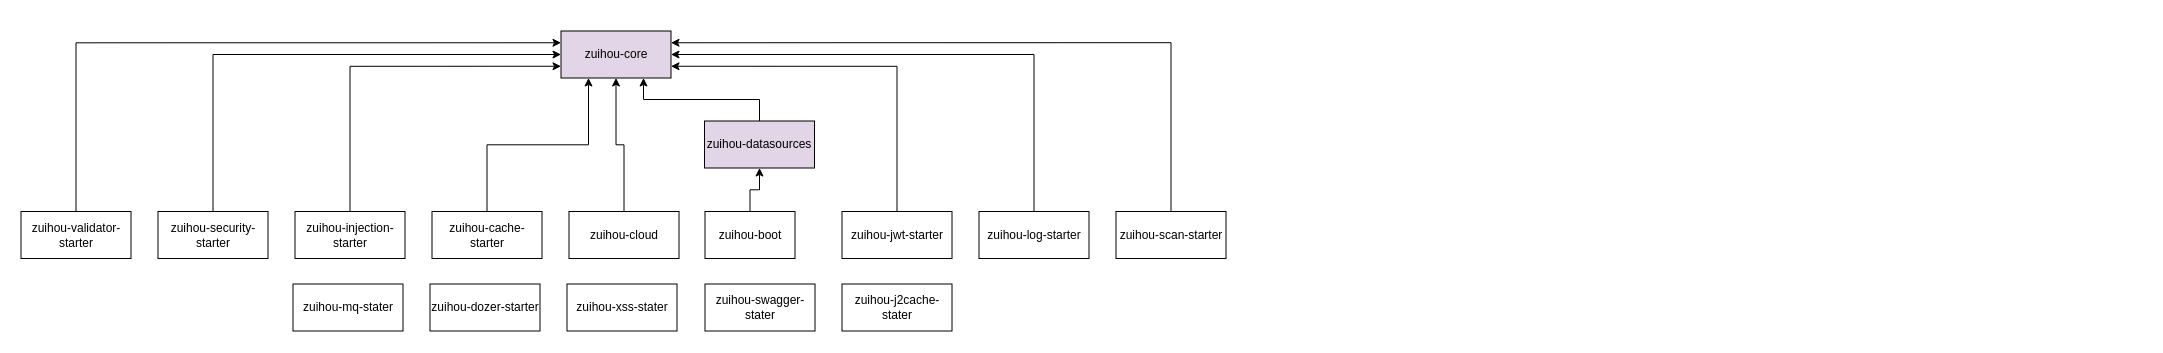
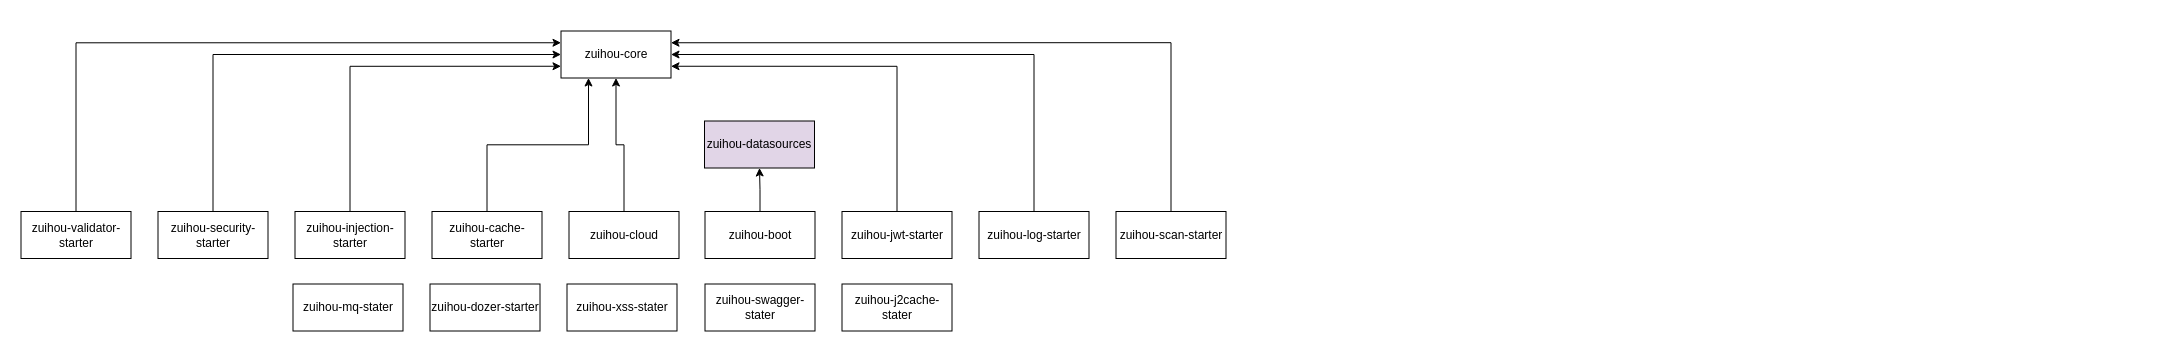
node "zuihou-core": fillcolor #e1d5e7 -> #ffffff
edge "zuihou-datasources" -> "zuihou-core": removed
node "zuihou-boot": size 90x47 -> 110x47
